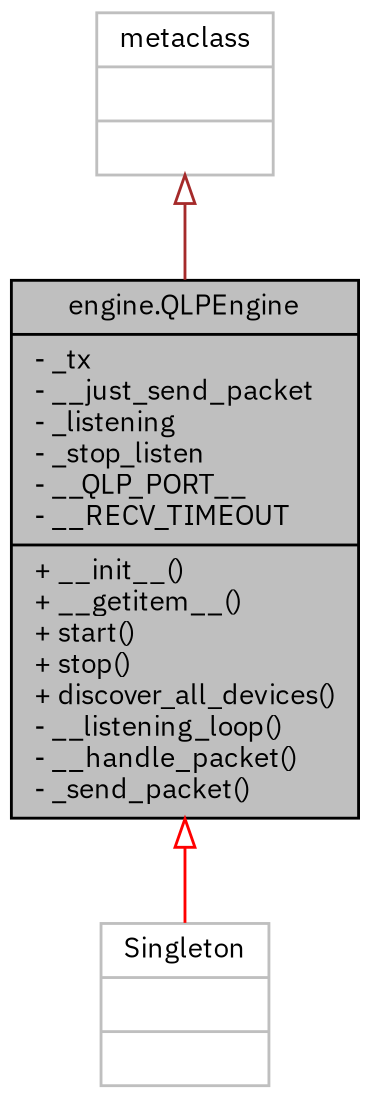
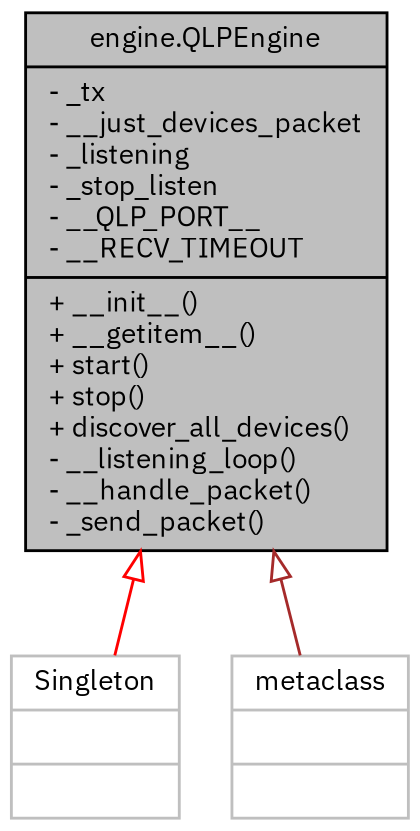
edge "engine.QLPEngine" -> "metaclass": reversed
node "engine.QLPEngine": text "- __just_send_packet" -> "- __just_devices_packet"
